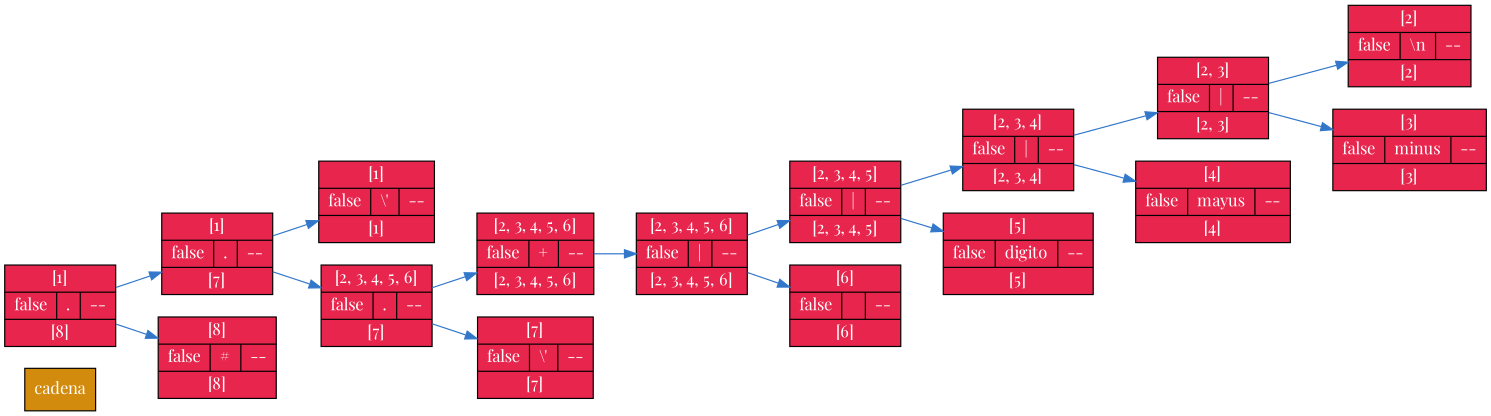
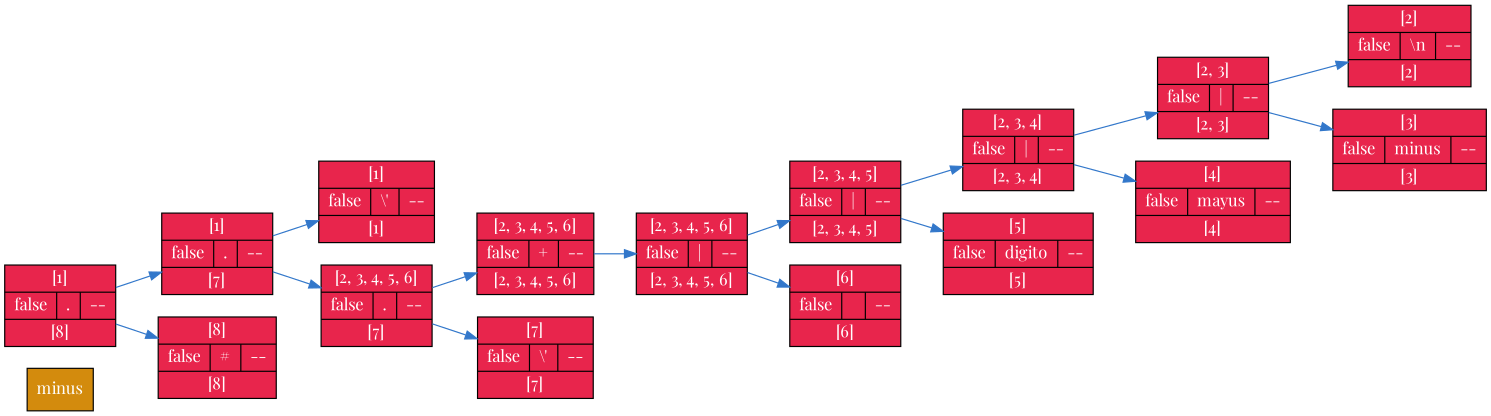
node "cadena": label "cadena" -> "minus"
